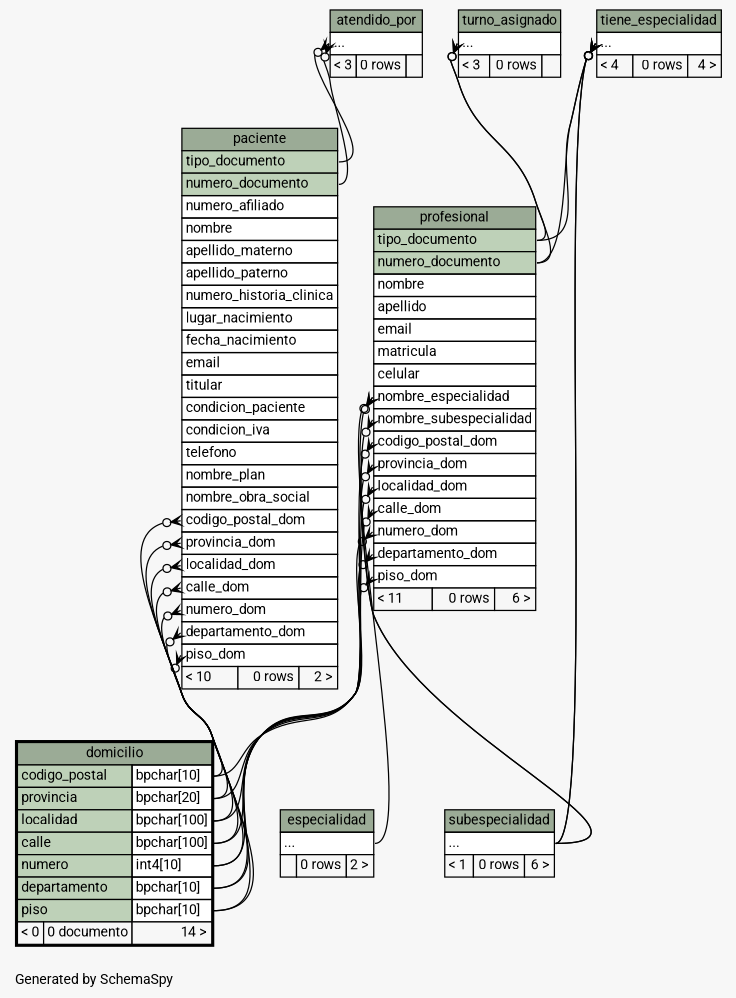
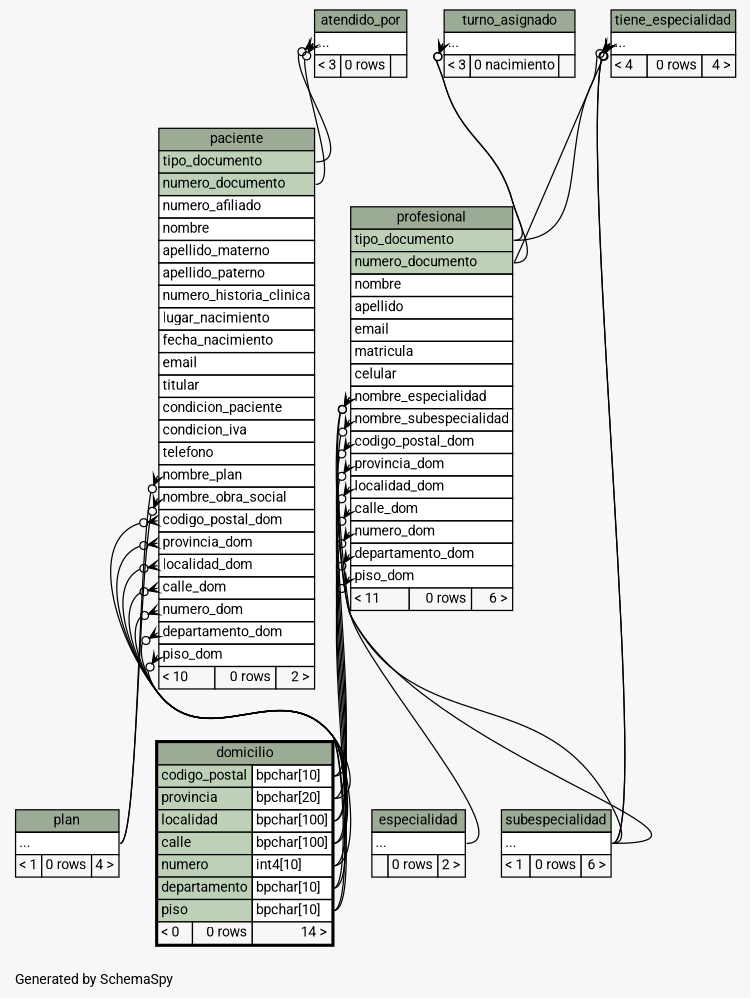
node "turno_asignado": text "0 rows" -> "0 nacimiento"
node "plan": added
node "domicilio": text "0 documento" -> "0 rows"
